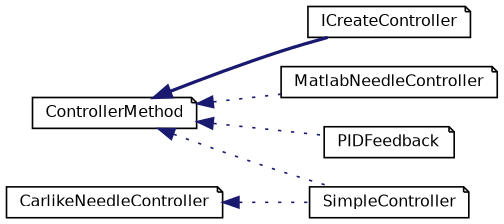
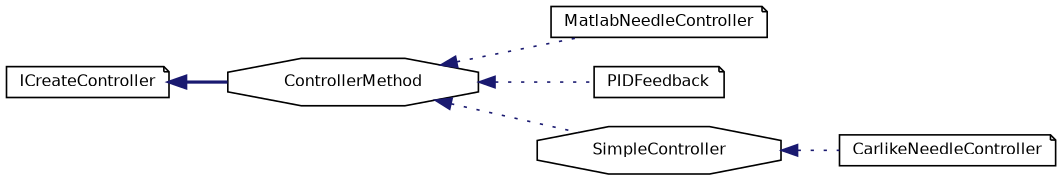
edge "ICreateController" -> "ControllerMethod": reversed
node "ControllerMethod": shape note -> octagon
edge "SimpleController" -> "CarlikeNeedleController": reversed
node "SimpleController": shape note -> octagon
